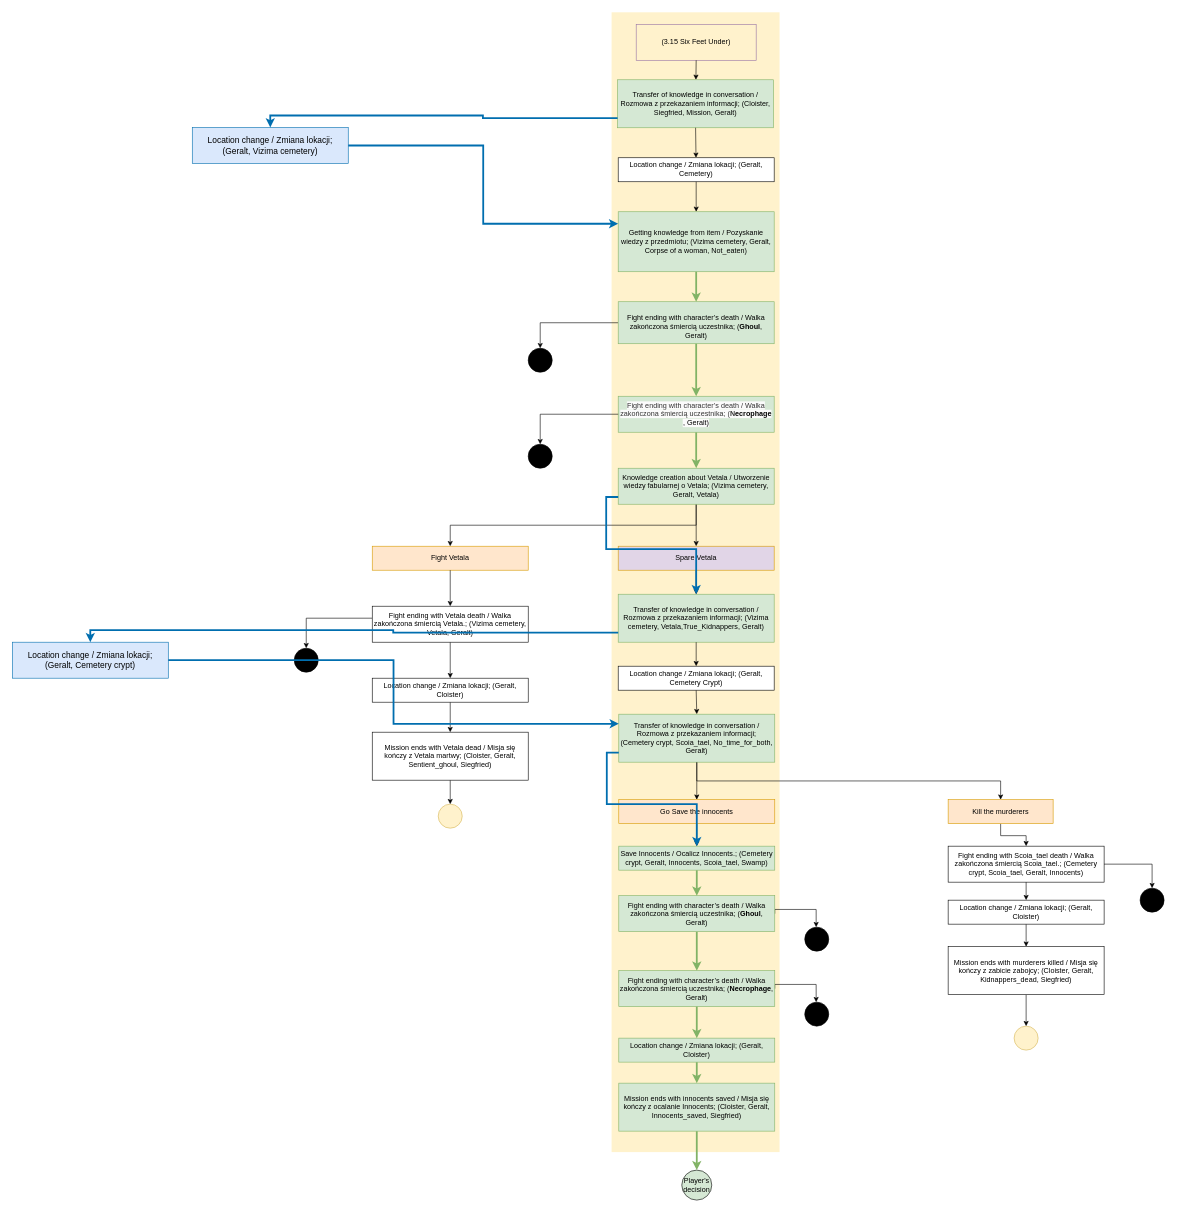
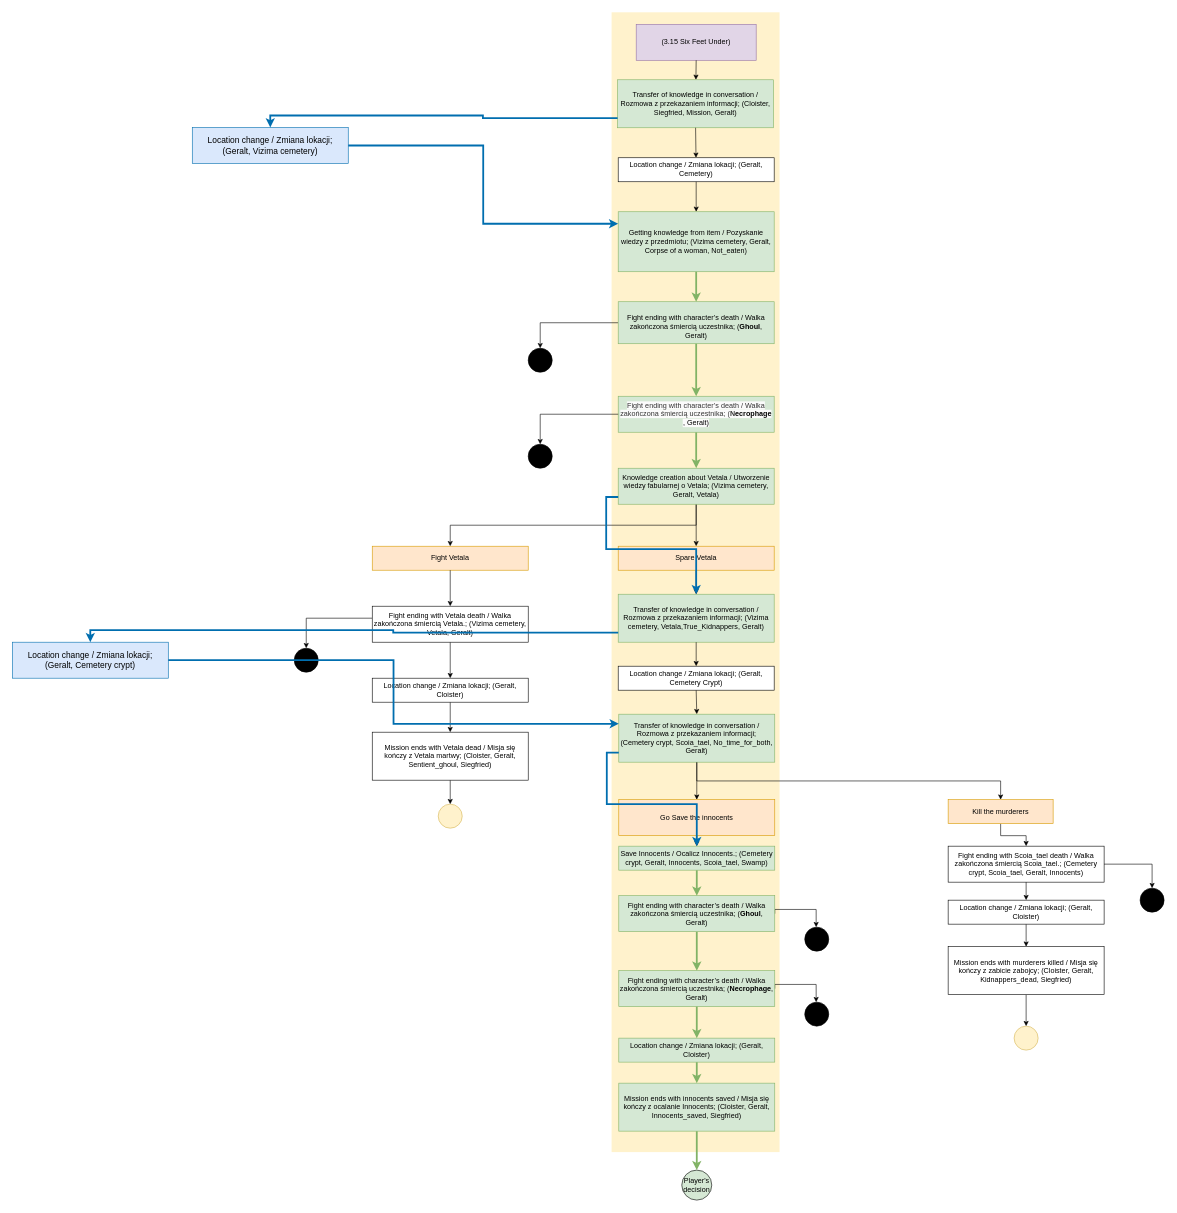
node "(3.15 Six Feet Under)": fillcolor #fff2cc -> #e1d5e7
node "Spare Vetala": fillcolor #e1d5e7 -> #ffe6cc
node "Go Save the innocents": size 156x24 -> 156x36
